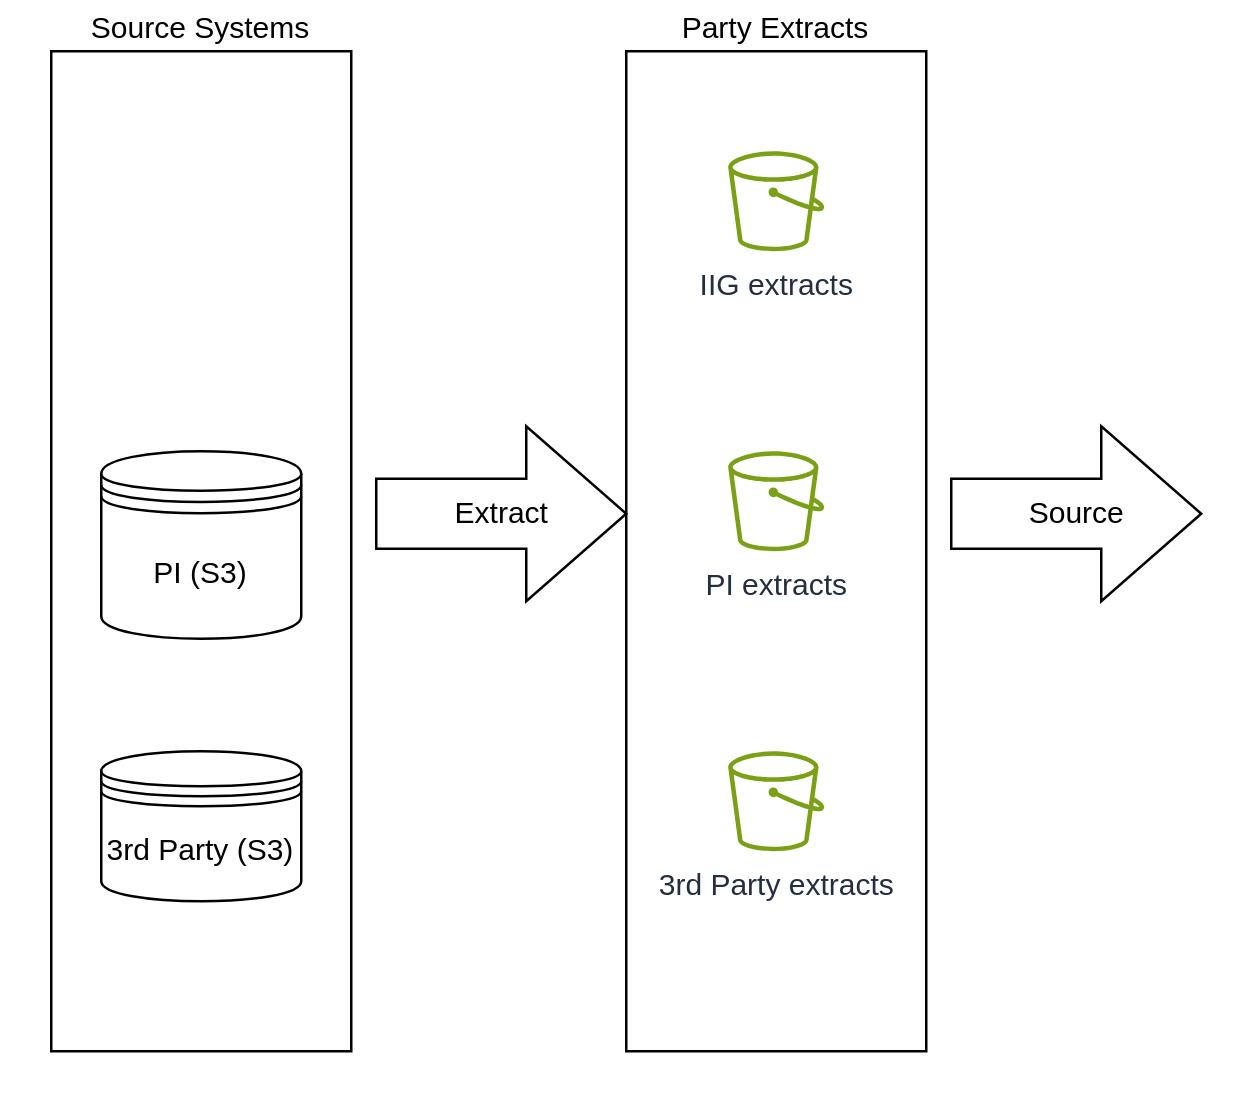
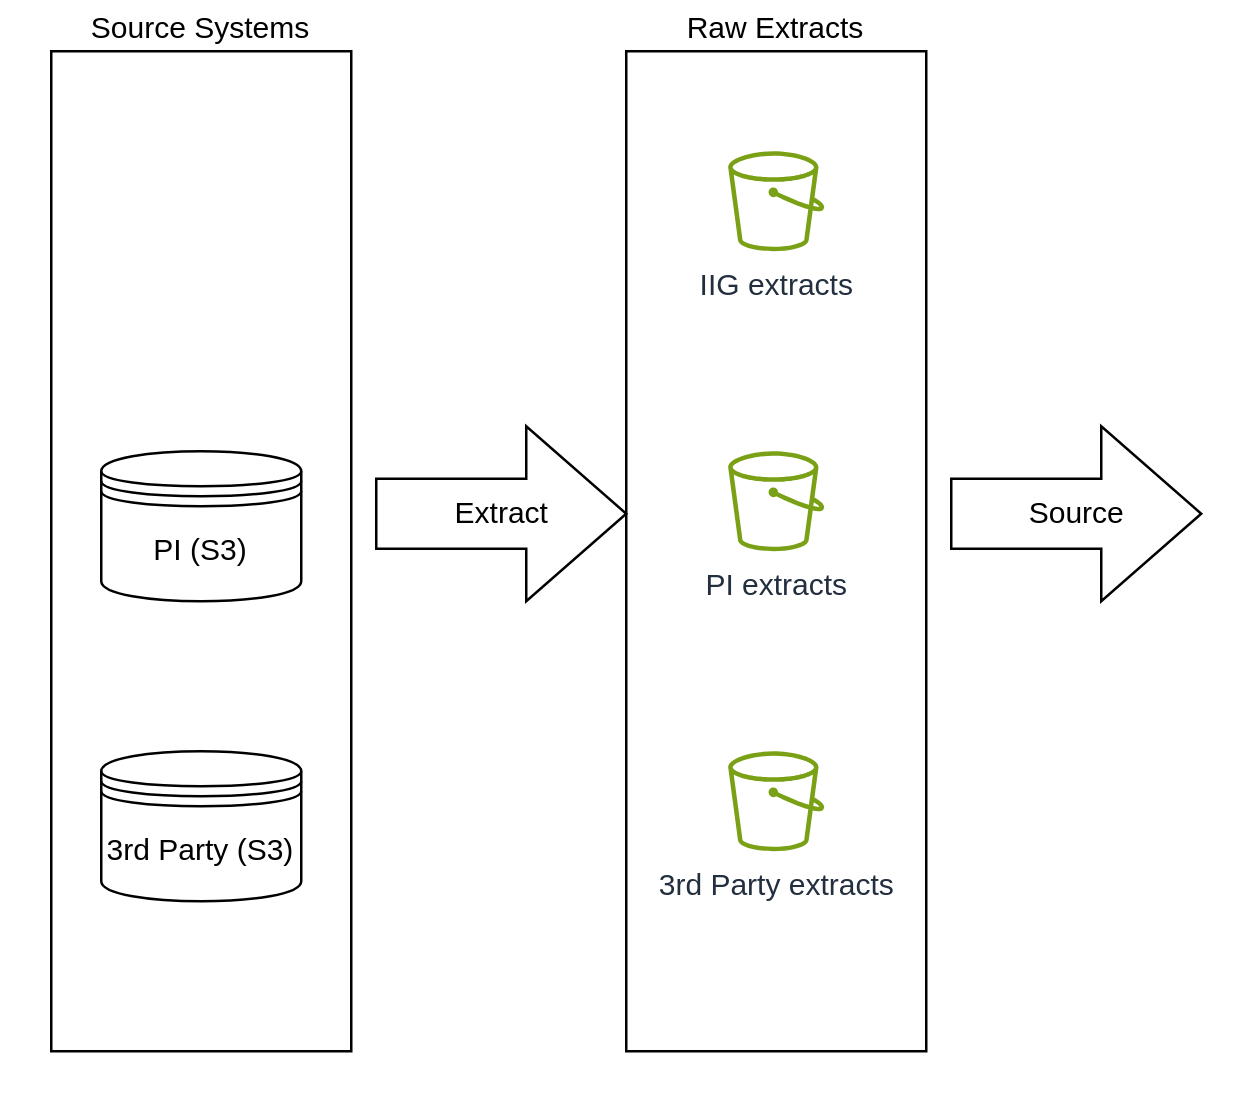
node "Party Extracts": label "Party Extracts" -> "Raw Extracts"
node "PI (S3)": size 200x188 -> 200x150
